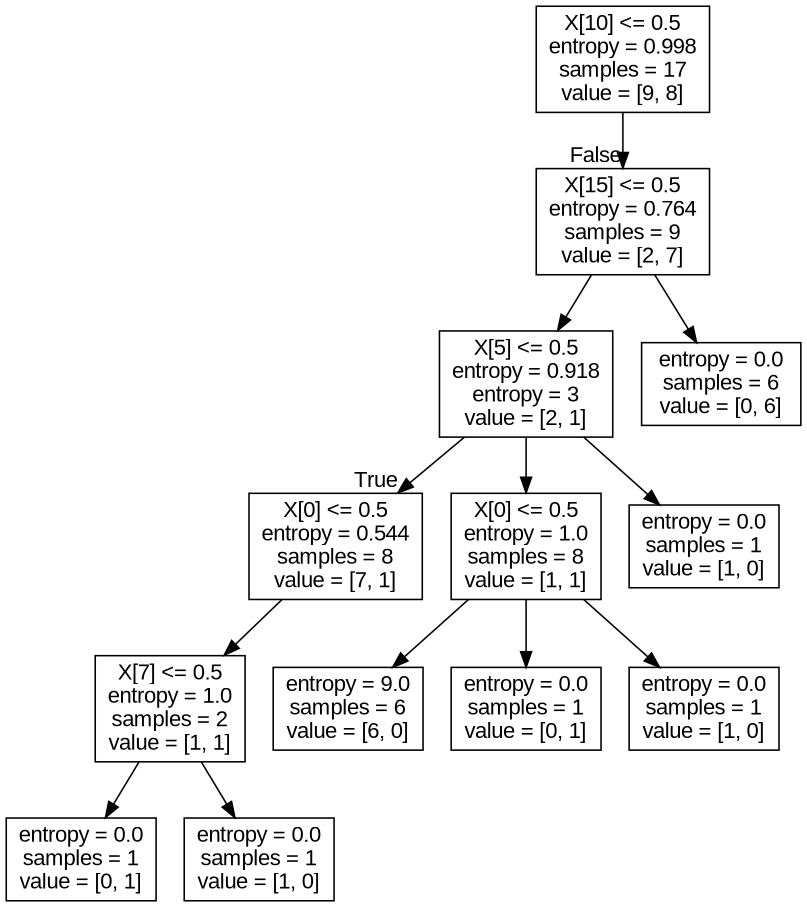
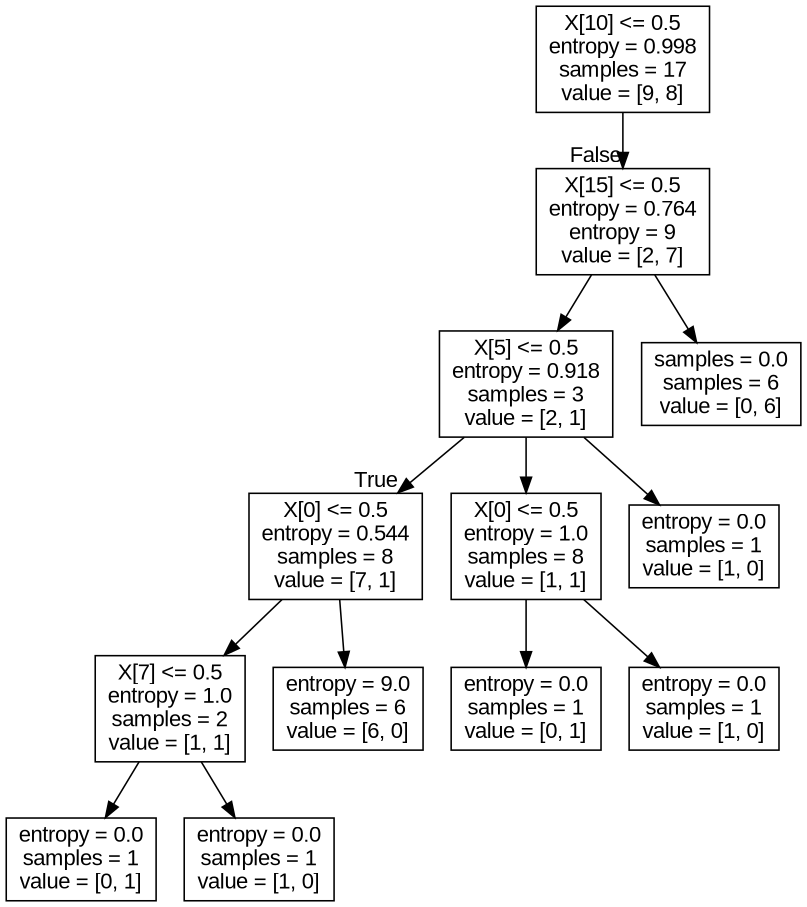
node "X[15] <= 0.5 entropy = 0.764 samples = 9 value = [2, 7]": label "X[15] <= 0.5 entropy = 0.764 samples = 9 value = [2, 7]" -> "X[15] <= 0.5 entropy = 0.764 entropy = 9 value = [2, 7]"
node "X[5] <= 0.5 entropy = 0.918 entropy = 3 value = [2, 1]": label "X[5] <= 0.5 entropy = 0.918 entropy = 3 value = [2, 1]" -> "X[5] <= 0.5 entropy = 0.918 samples = 3 value = [2, 1]"
node "entropy = 0.0 samples = 6 value = [0, 6]": label "entropy = 0.0 samples = 6 value = [0, 6]" -> "samples = 0.0 samples = 6 value = [0, 6]"
edge "X[0] <= 0.5 entropy = 1.0 samples = 8 value = [1, 1]" -> "entropy = 9.0 samples = 6 value = [6, 0]": now "X[0] <= 0.5 entropy = 0.544 samples = 8 value = [7, 1]" -> "entropy = 9.0 samples = 6 value = [6, 0]"
